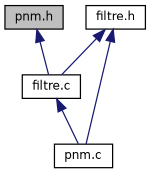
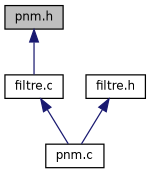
edge "filtre.c" -> "filtre.h": removed
